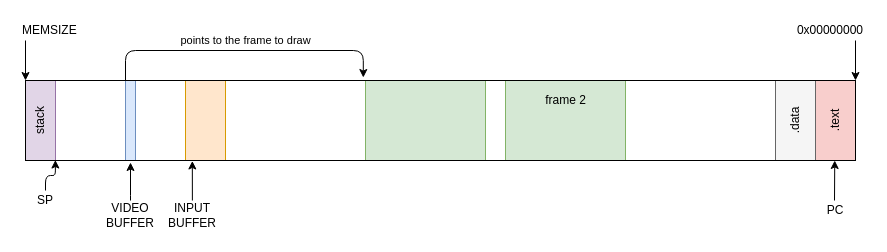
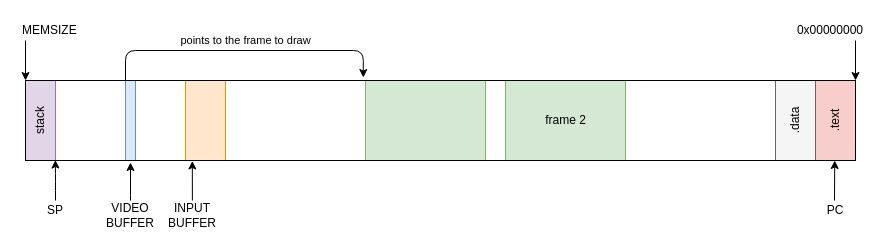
node "frame 2": moved (566, 101) -> (566, 121)
node "SP": moved (46, 201) -> (56, 211)
